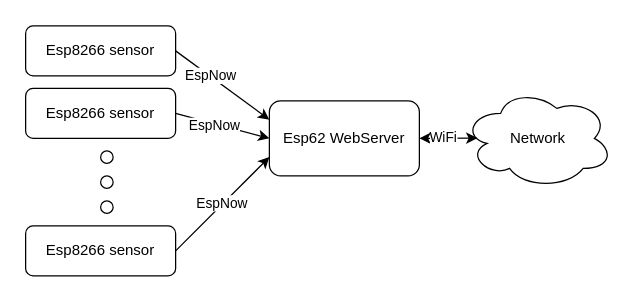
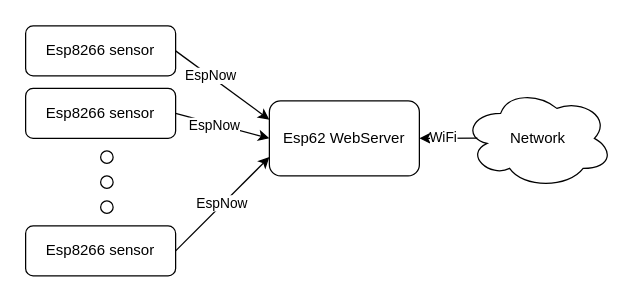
edge "Esp62 WebServer" -- "Network": arrowhead classic -> none
